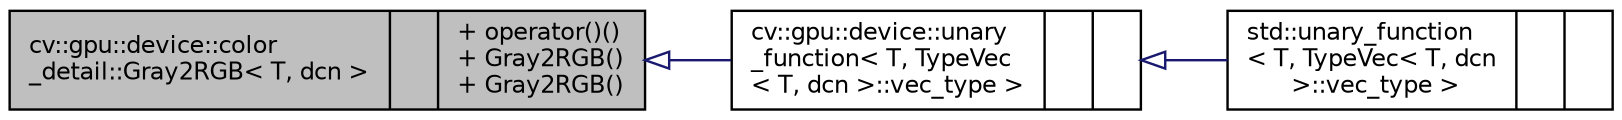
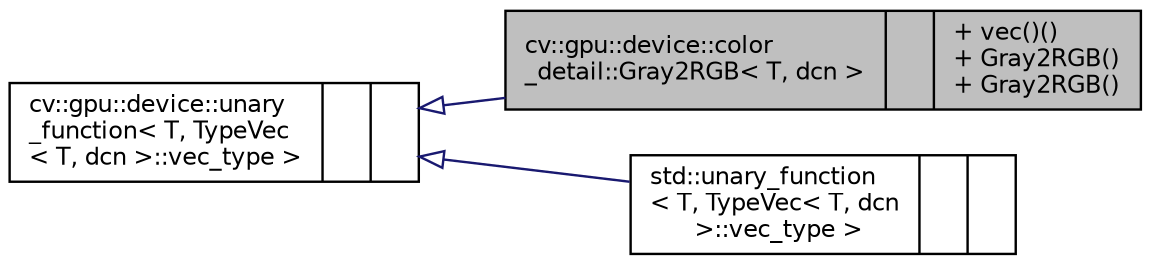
node "cv::gpu::device::color": text "+ operator()()" -> "+ vec()()"
edge "cv::gpu::device::unary" -> "cv::gpu::device::color": reversed
